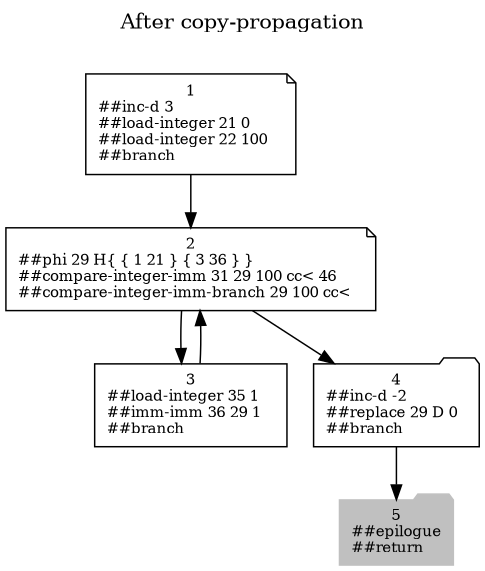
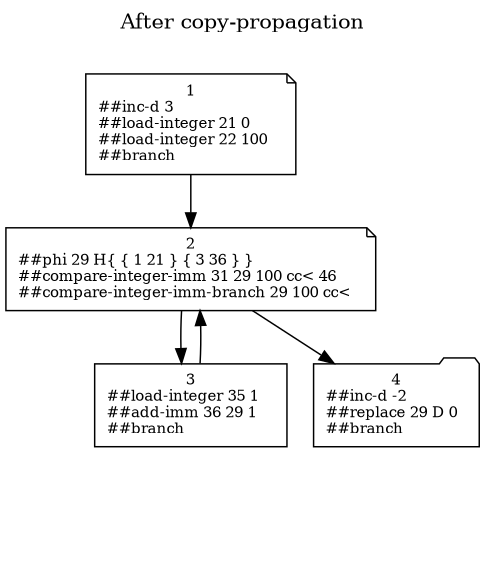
node "3 ##load-integer 35 1 ##imm-imm 36 29 1 ##branch": label "3 ##load-integer 35 1 ##imm-imm 36 29 1 ##branch" -> "3 ##load-integer 35 1 ##add-imm 36 29 1 ##branch"
node "5 ##epilogue ##return": removed
